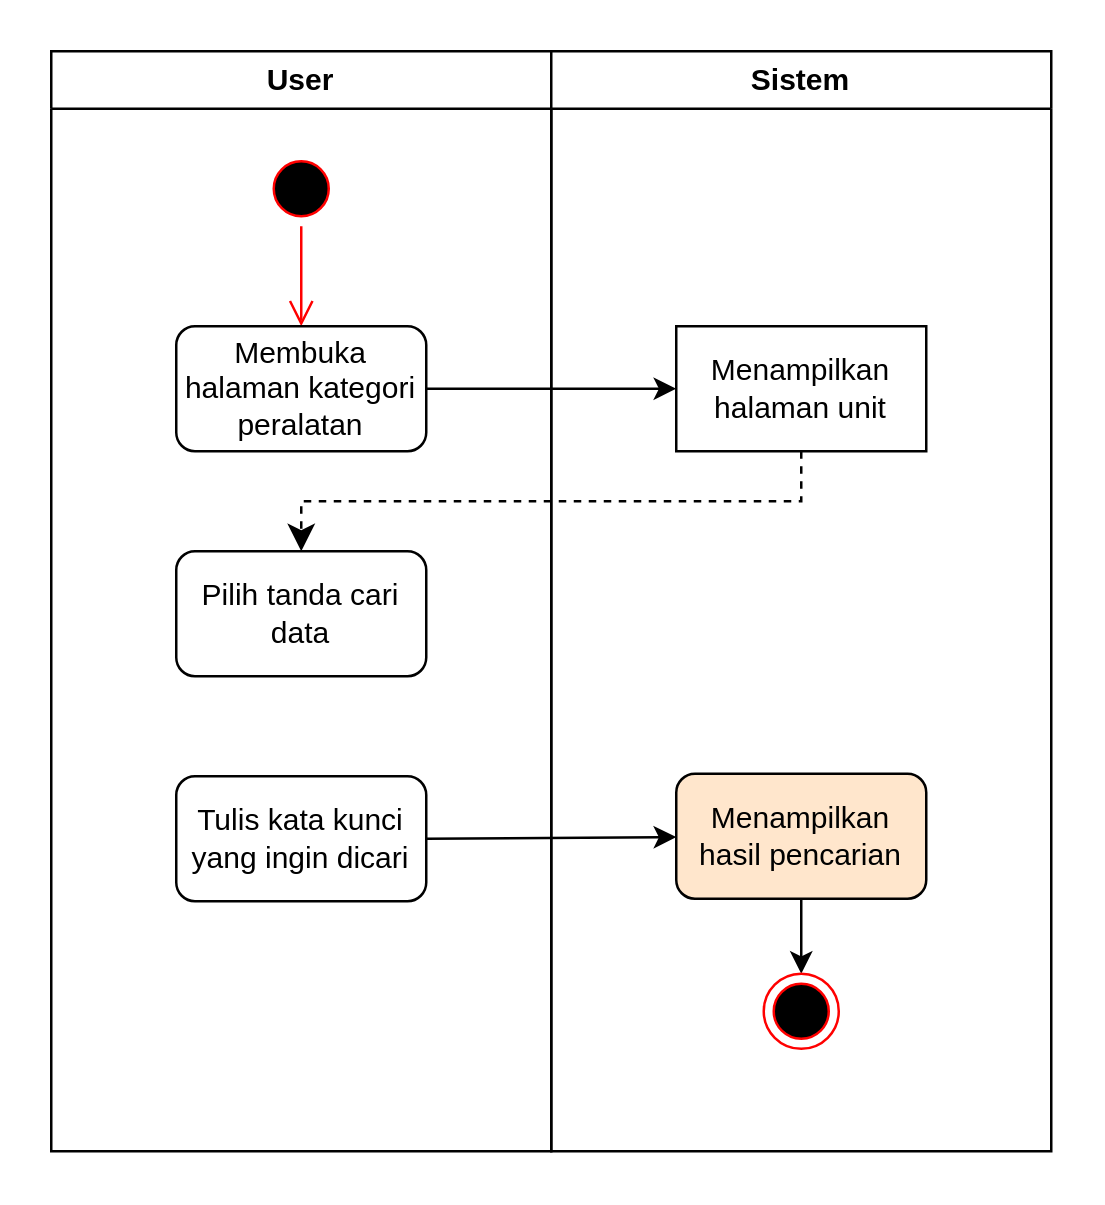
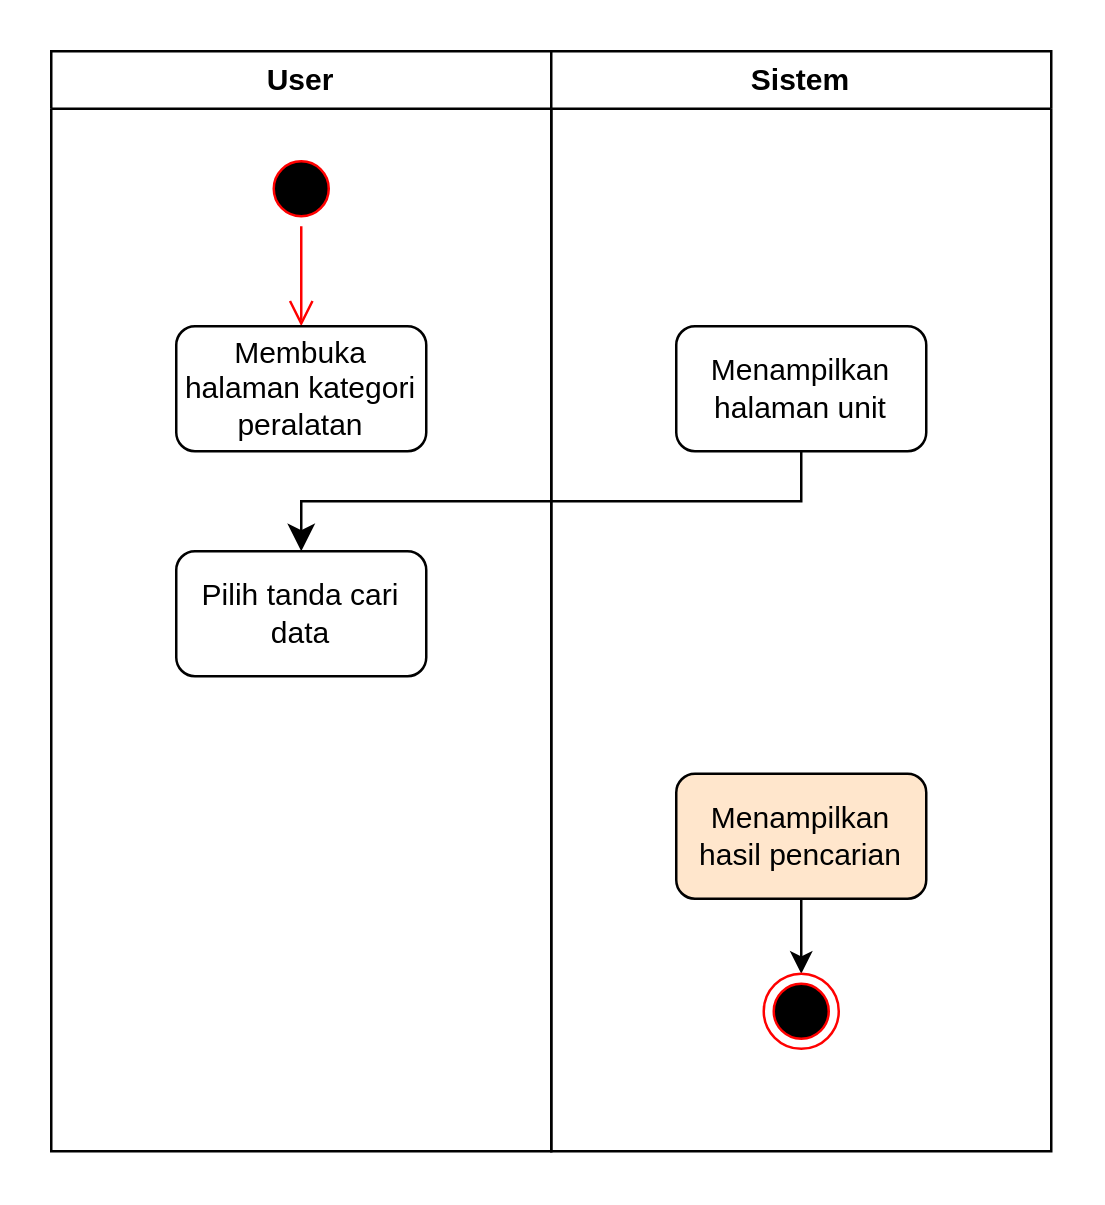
edge "Membuka halaman kategori peralatan" -> "Menampilkan halaman unit": removed
node "Menampilkan halaman unit": shape rectangle -> rounded rectangle
edge "Menampilkan halaman unit" -> "Pilih tanda cari data": style dashed -> solid
edge "Tulis kata kunci yang ingin dicari" -> "Menampilkan hasil pencarian": removed
node "Tulis kata kunci yang ingin dicari": removed
